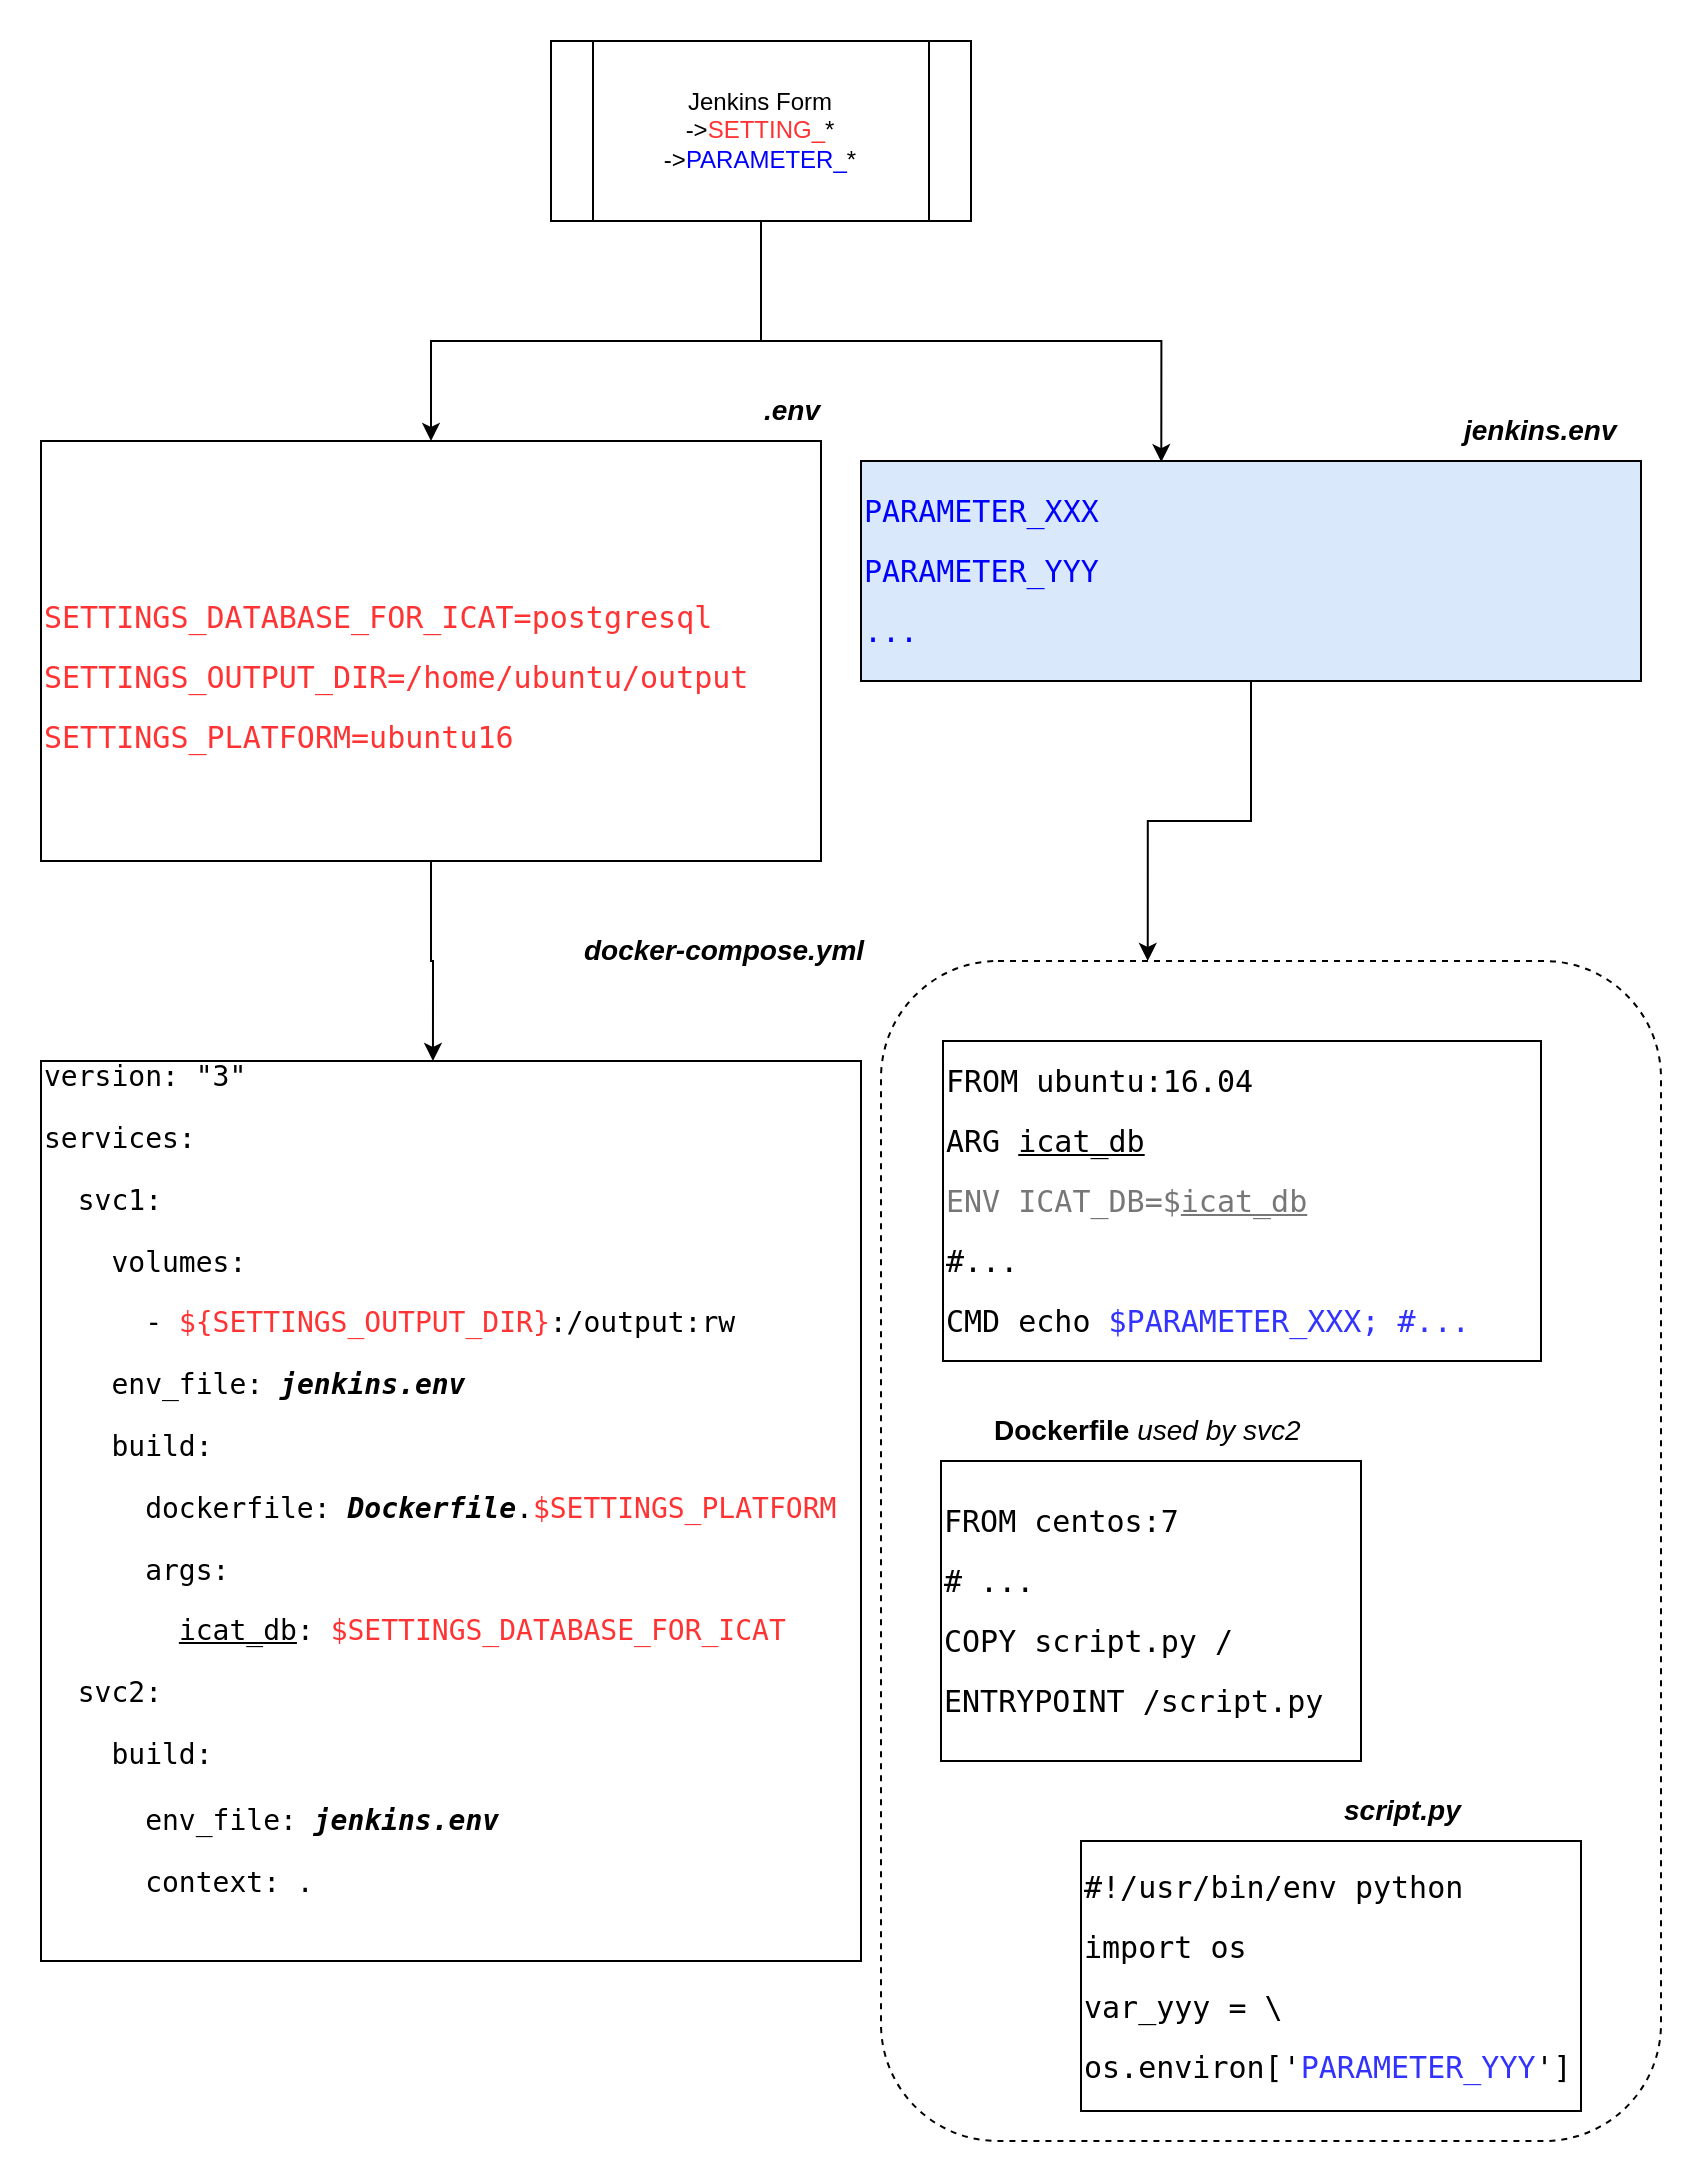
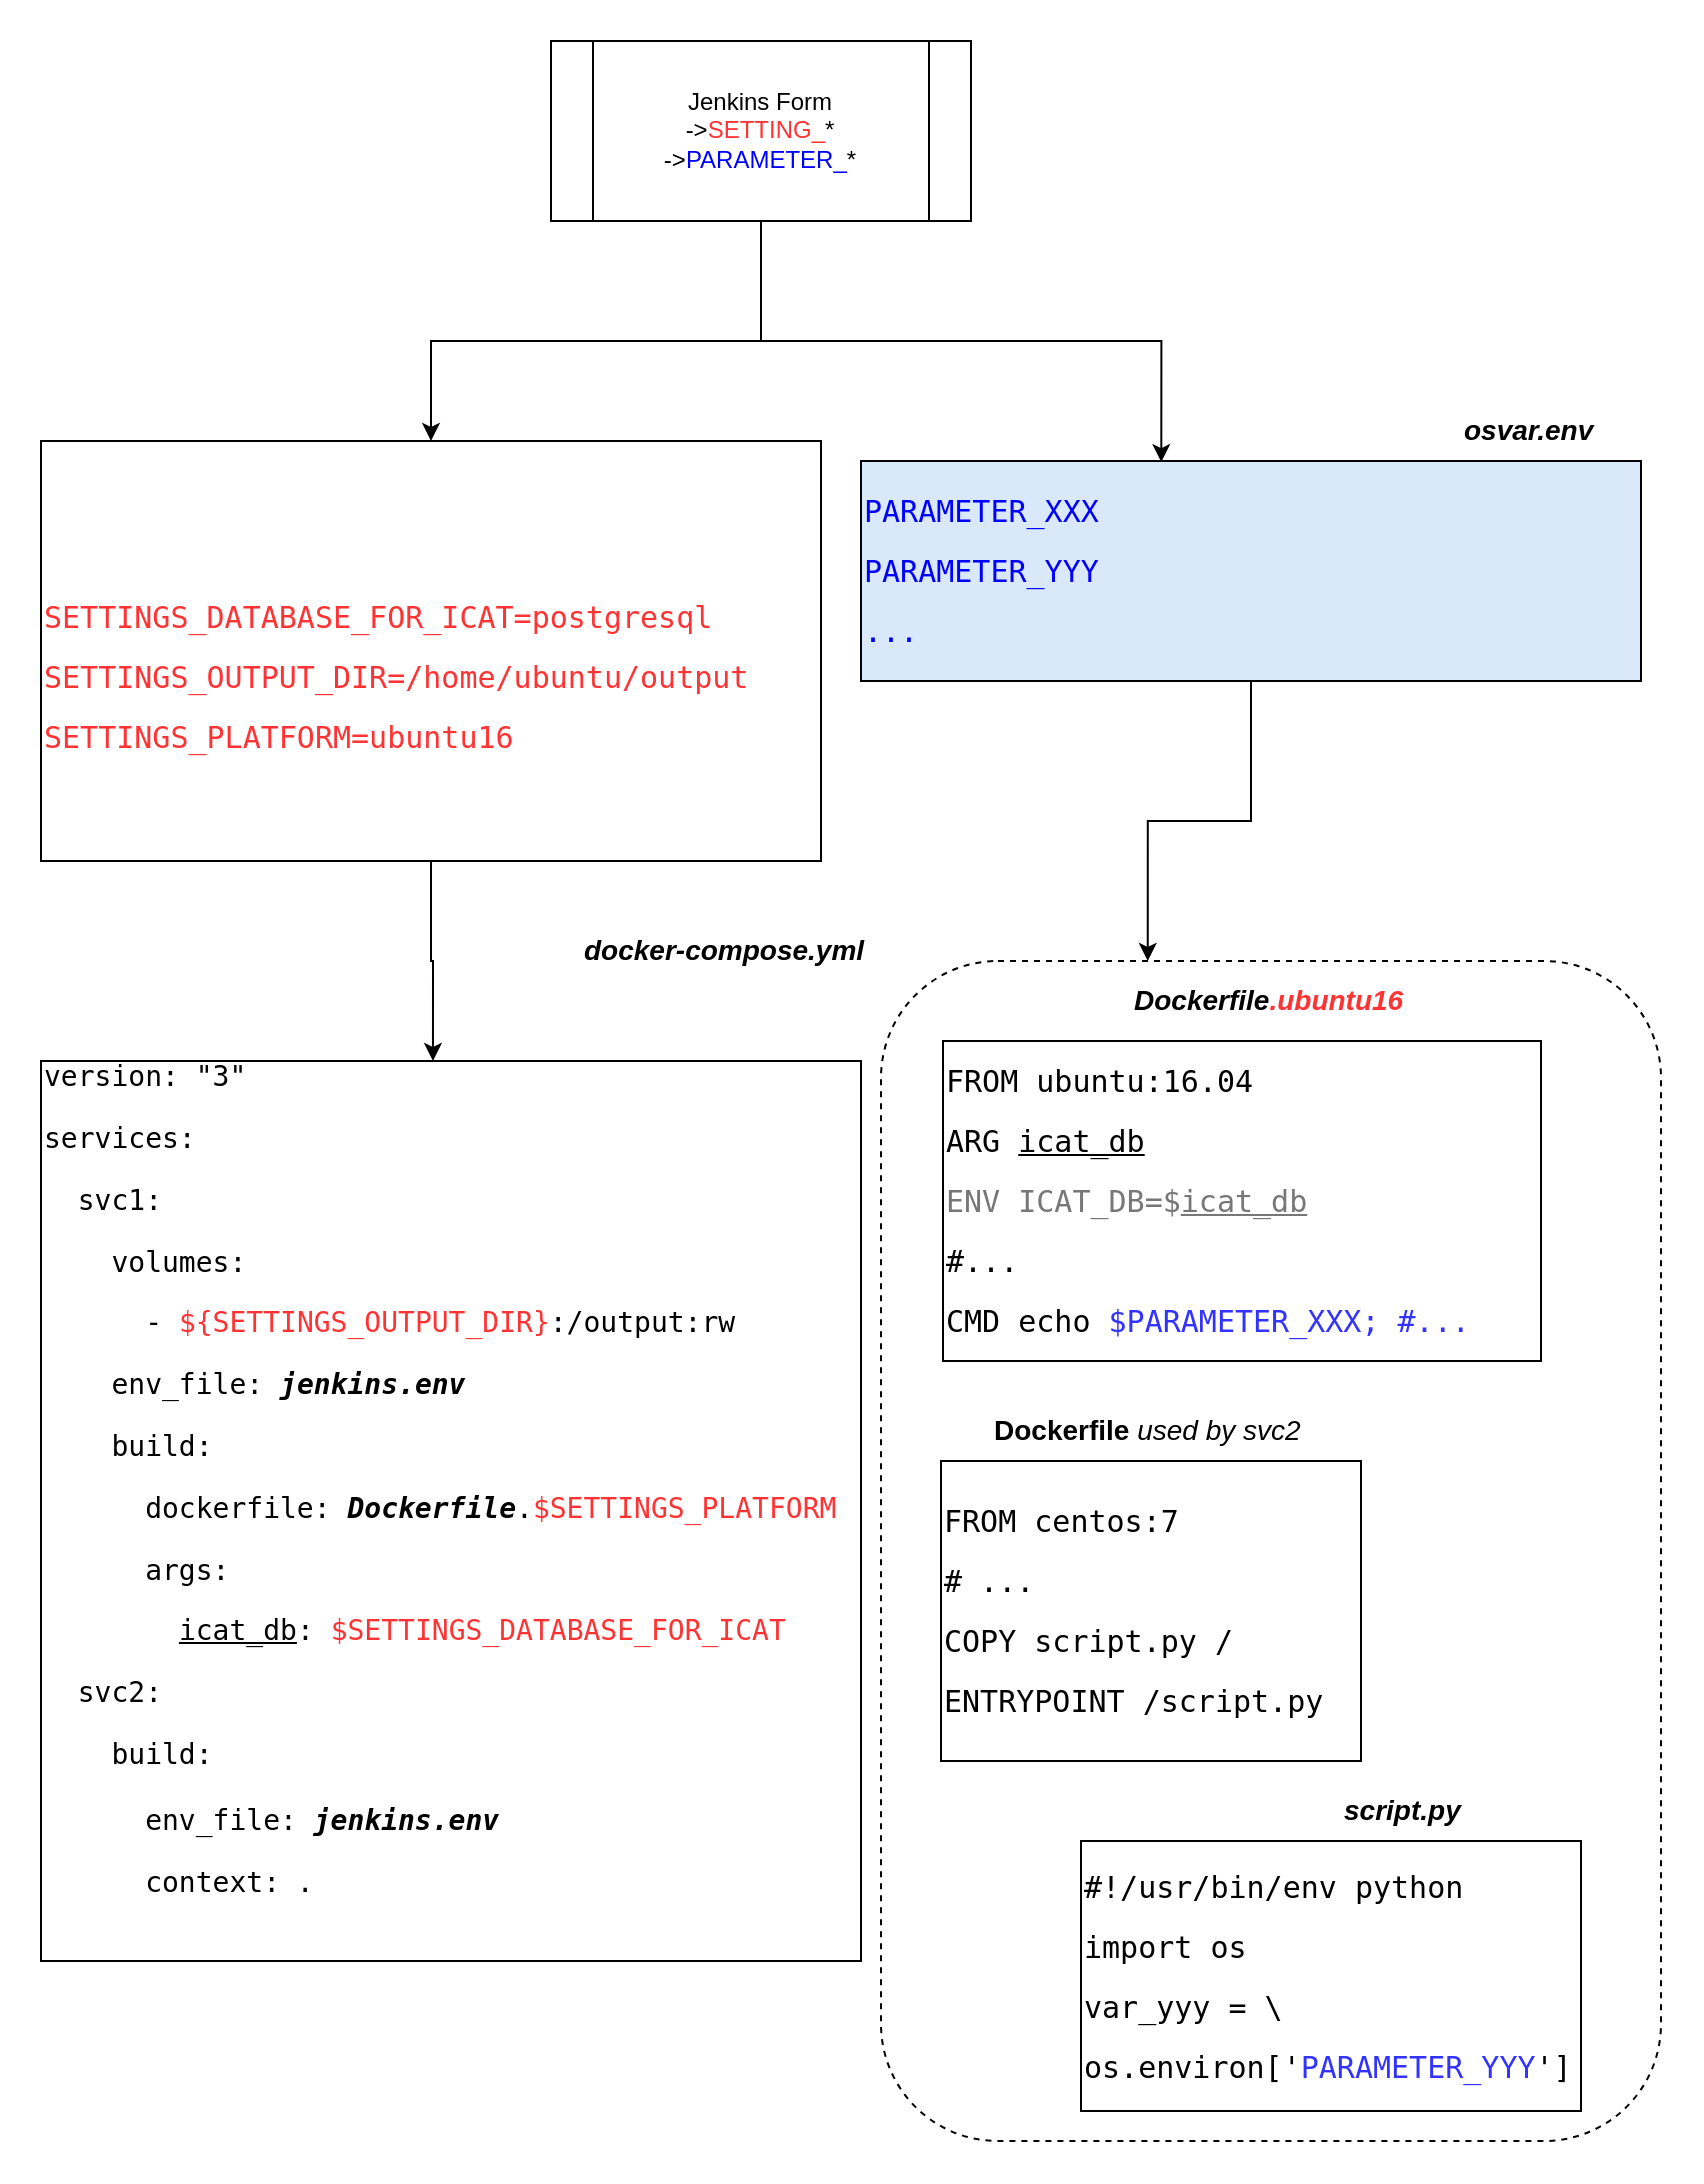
node ".env": removed
node "jenkins.env": label "jenkins.env" -> "osvar.env"
node "Dockerfile.ubuntu16": added
